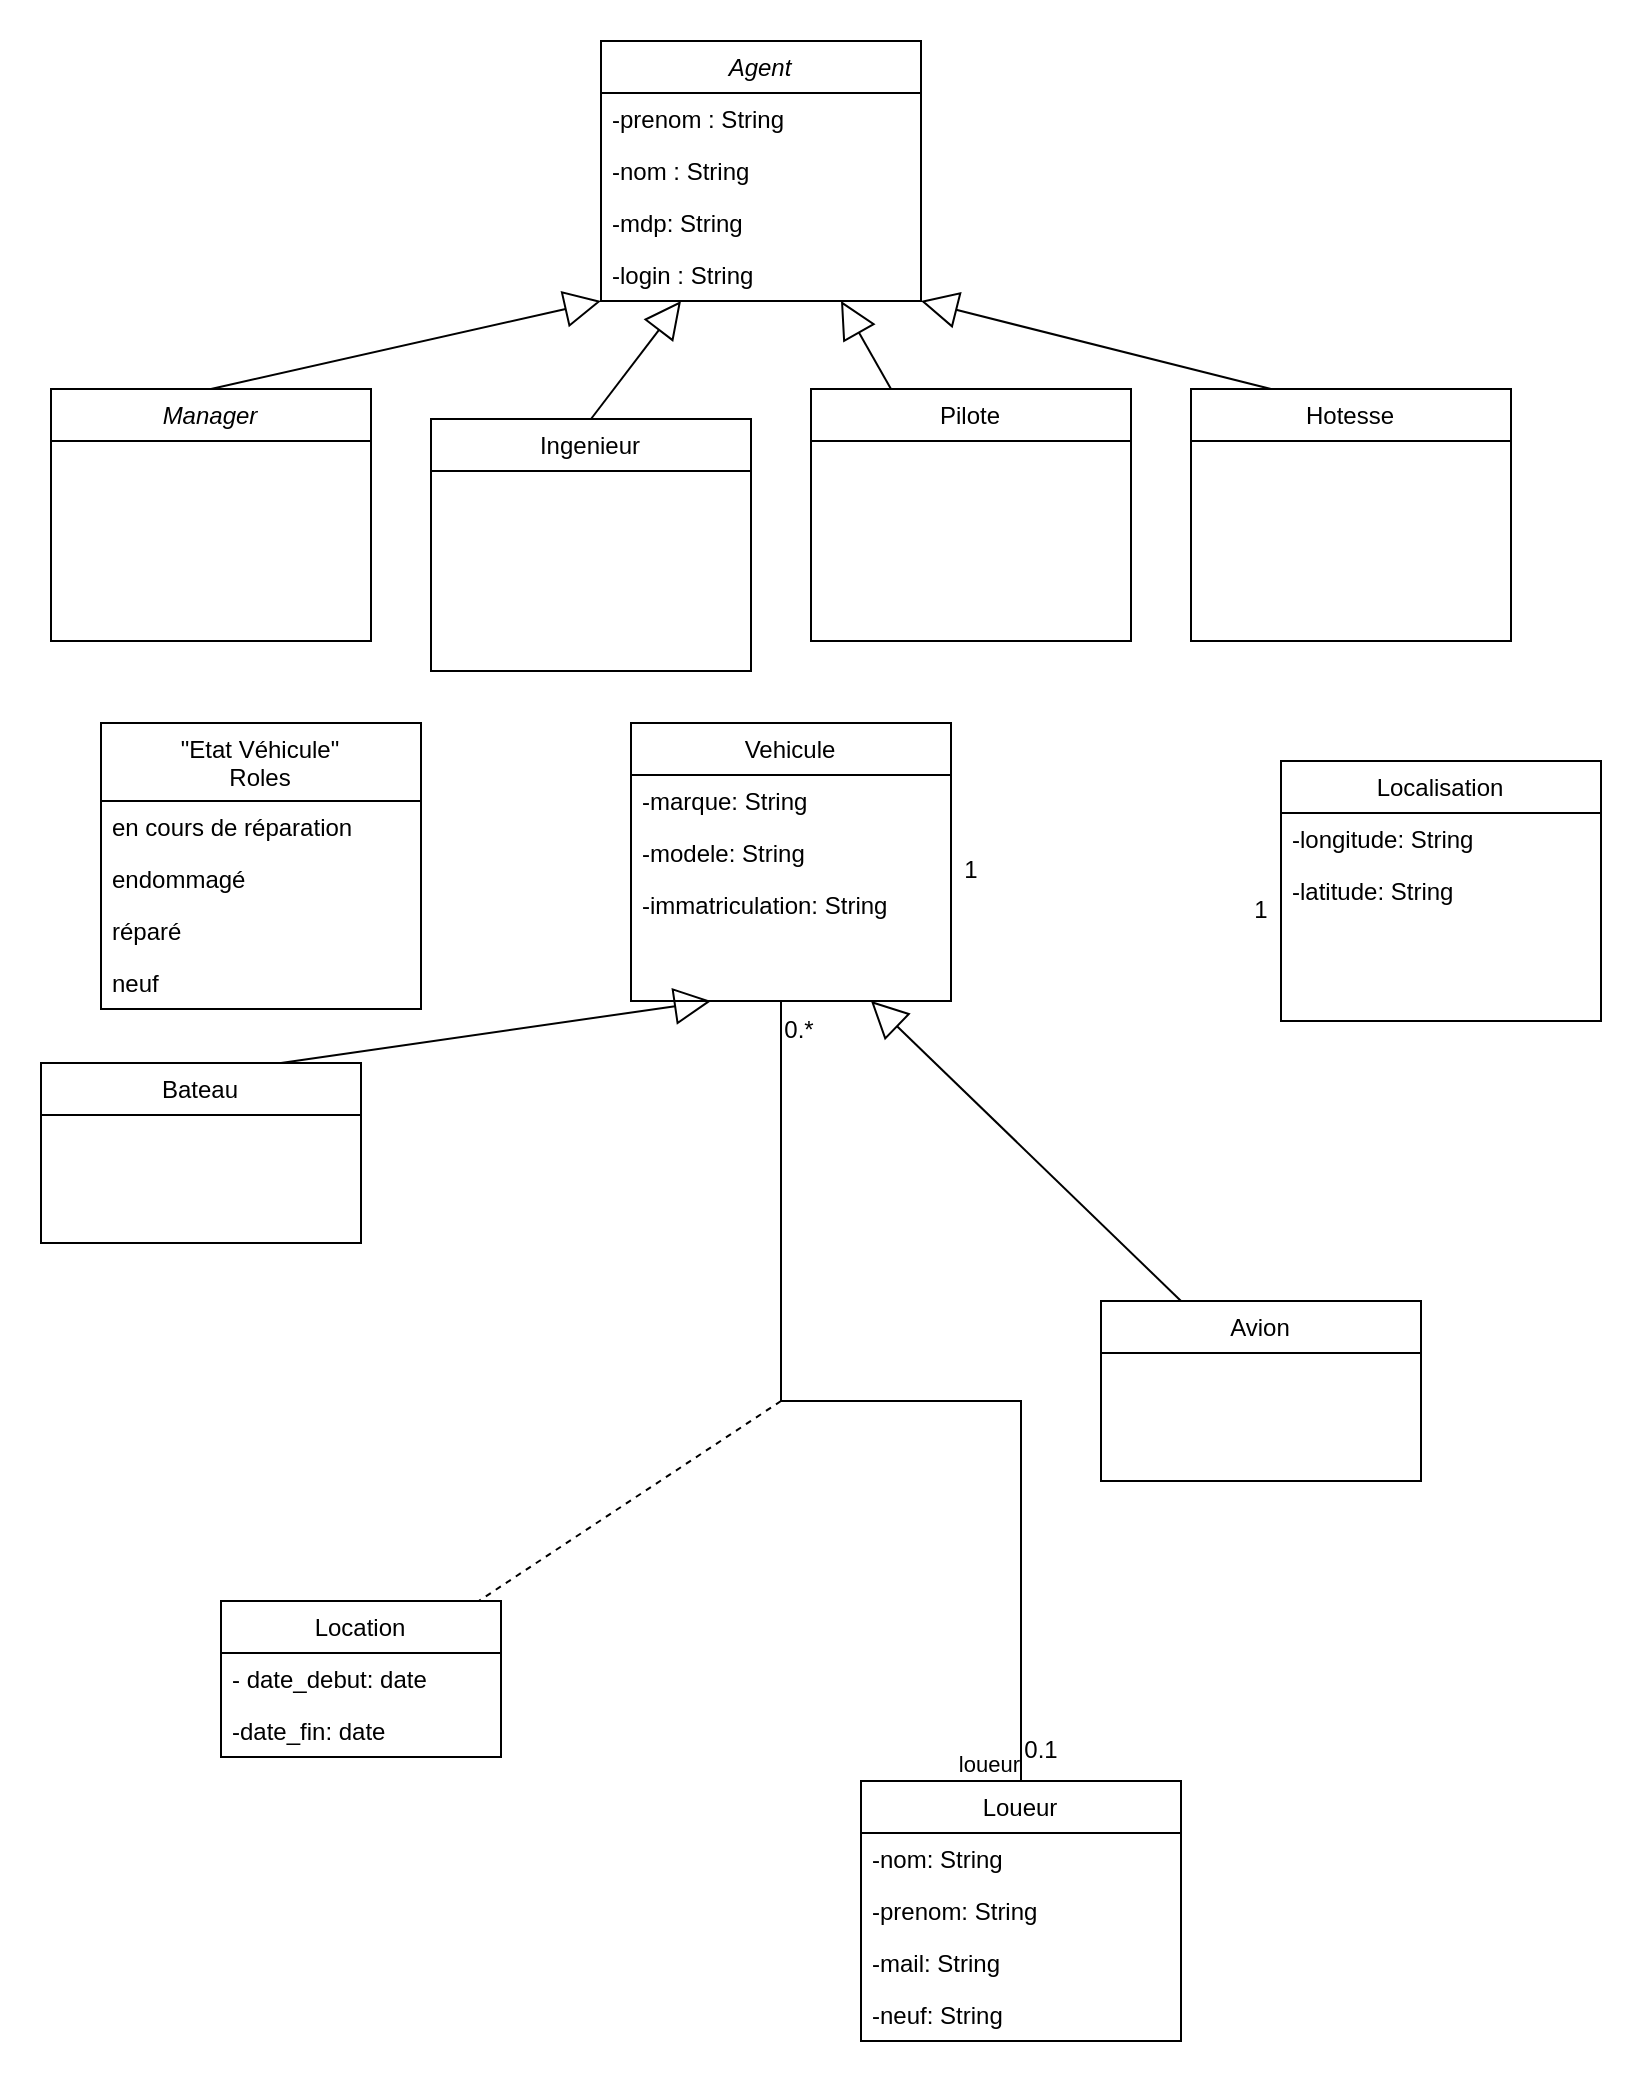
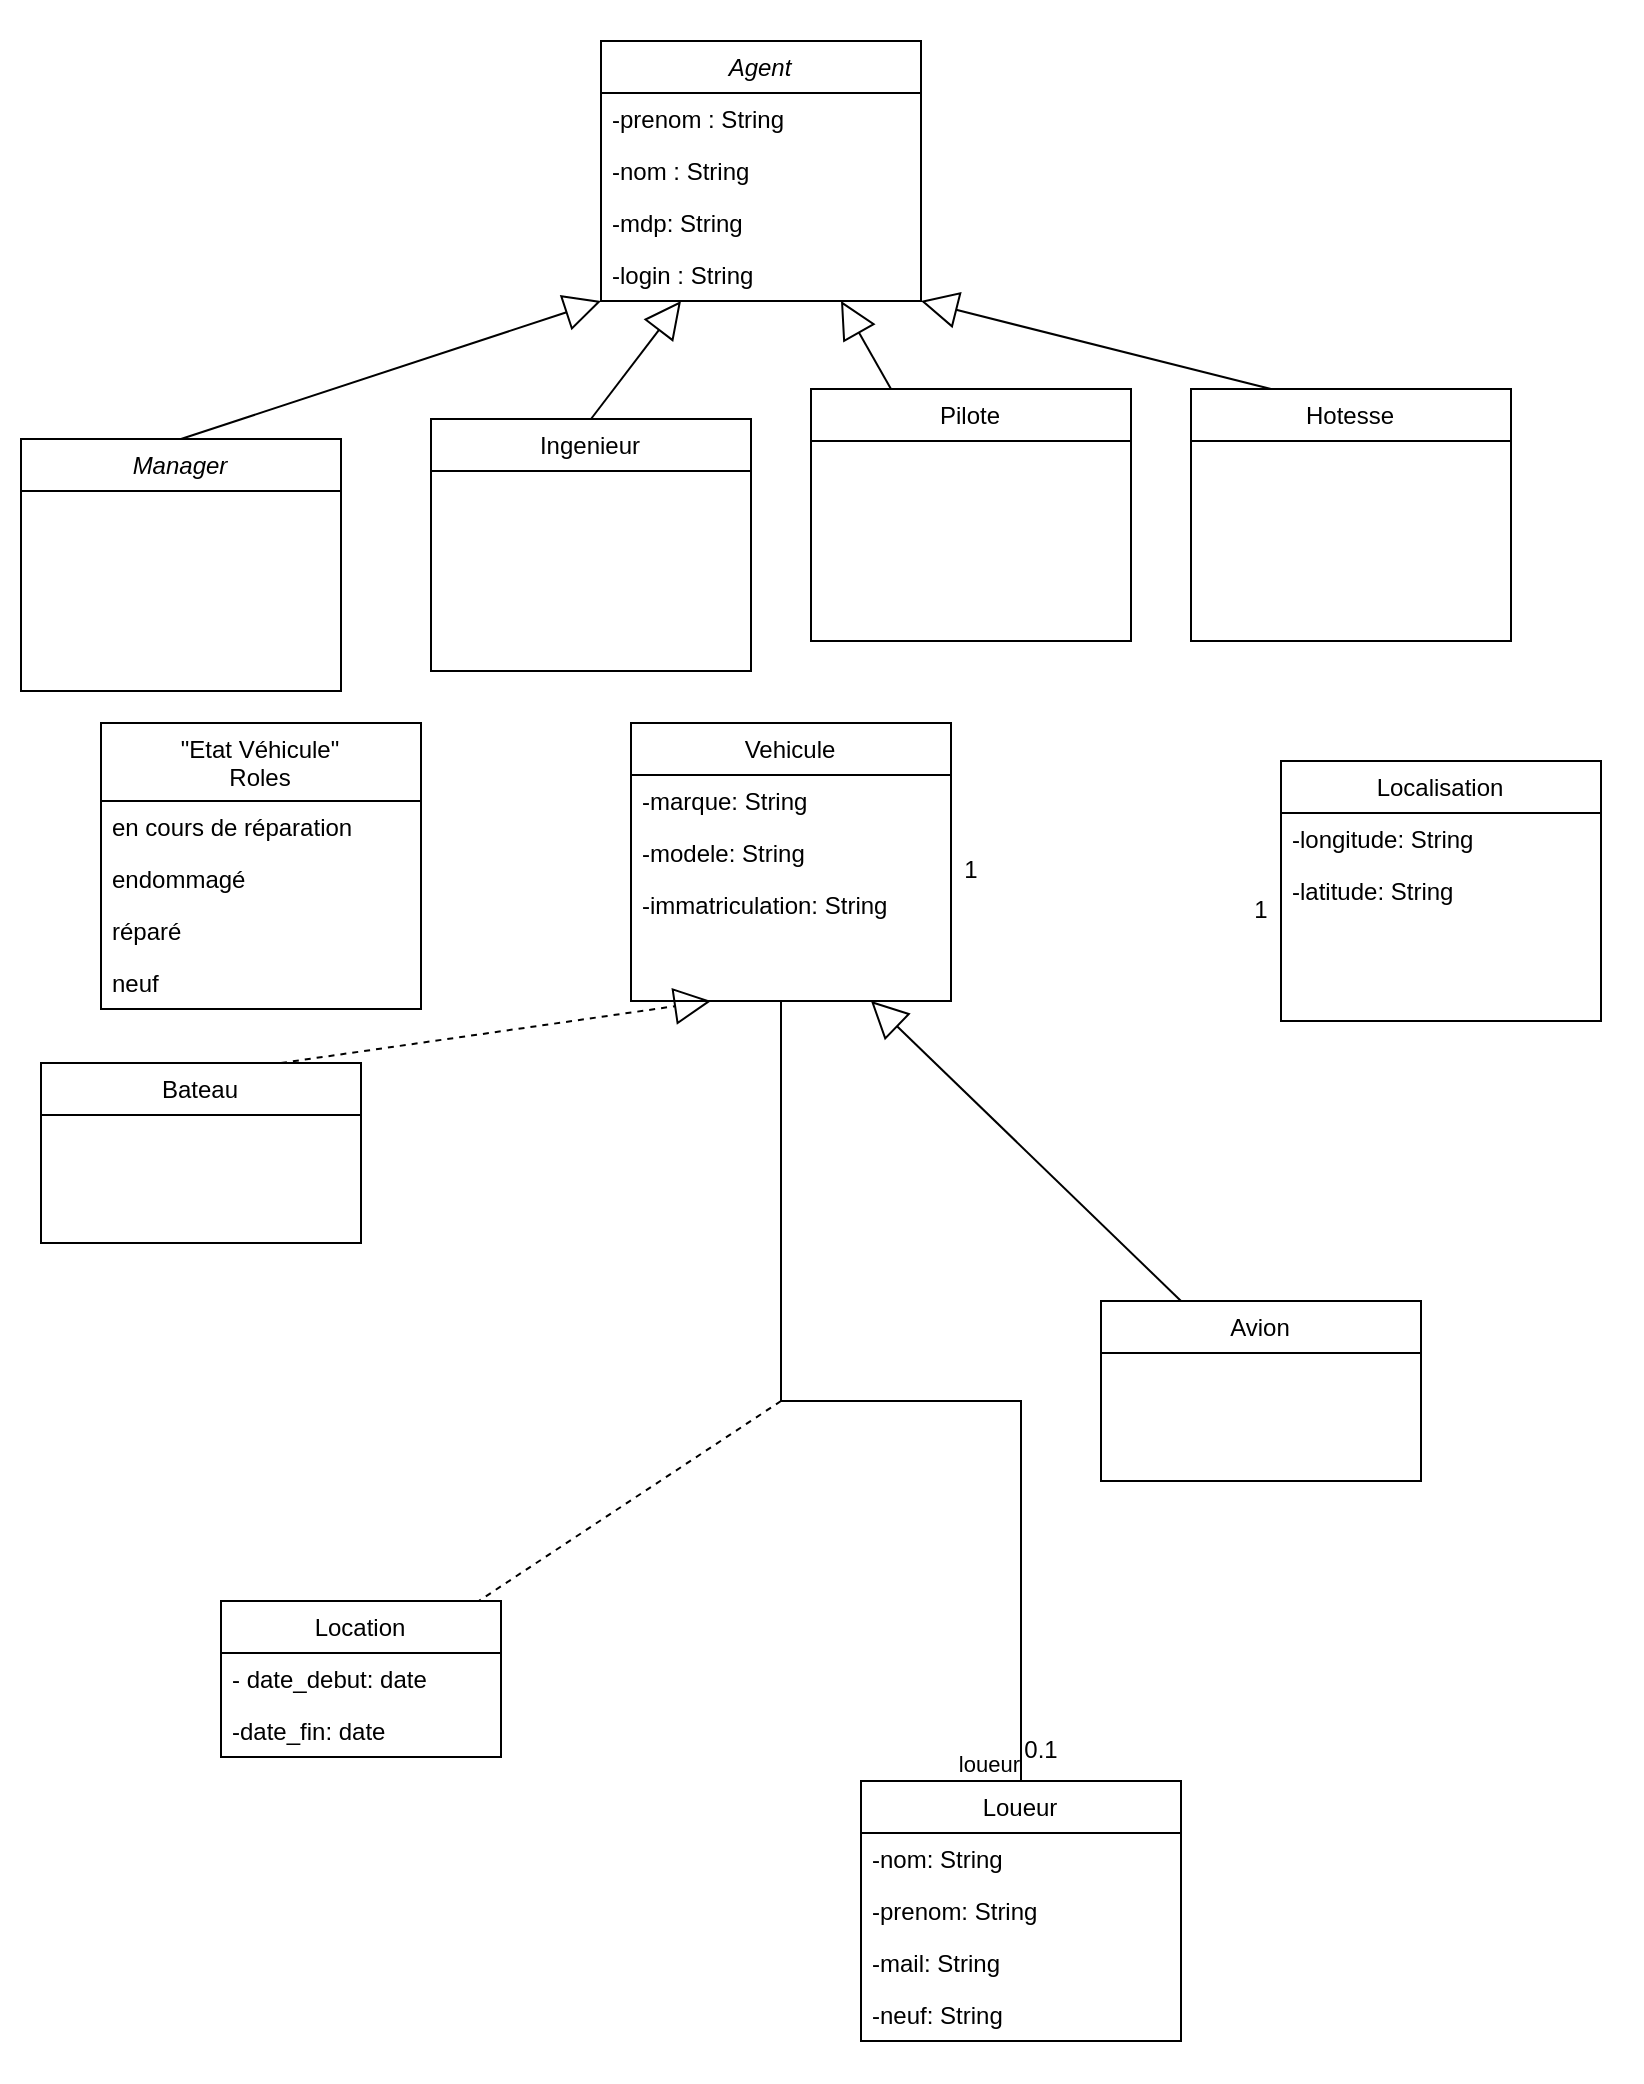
node "Manager": moved (211, 515) -> (181, 565)
node "0.*": removed
edge "Bateau" -> "Vehicule": style solid -> dashed
